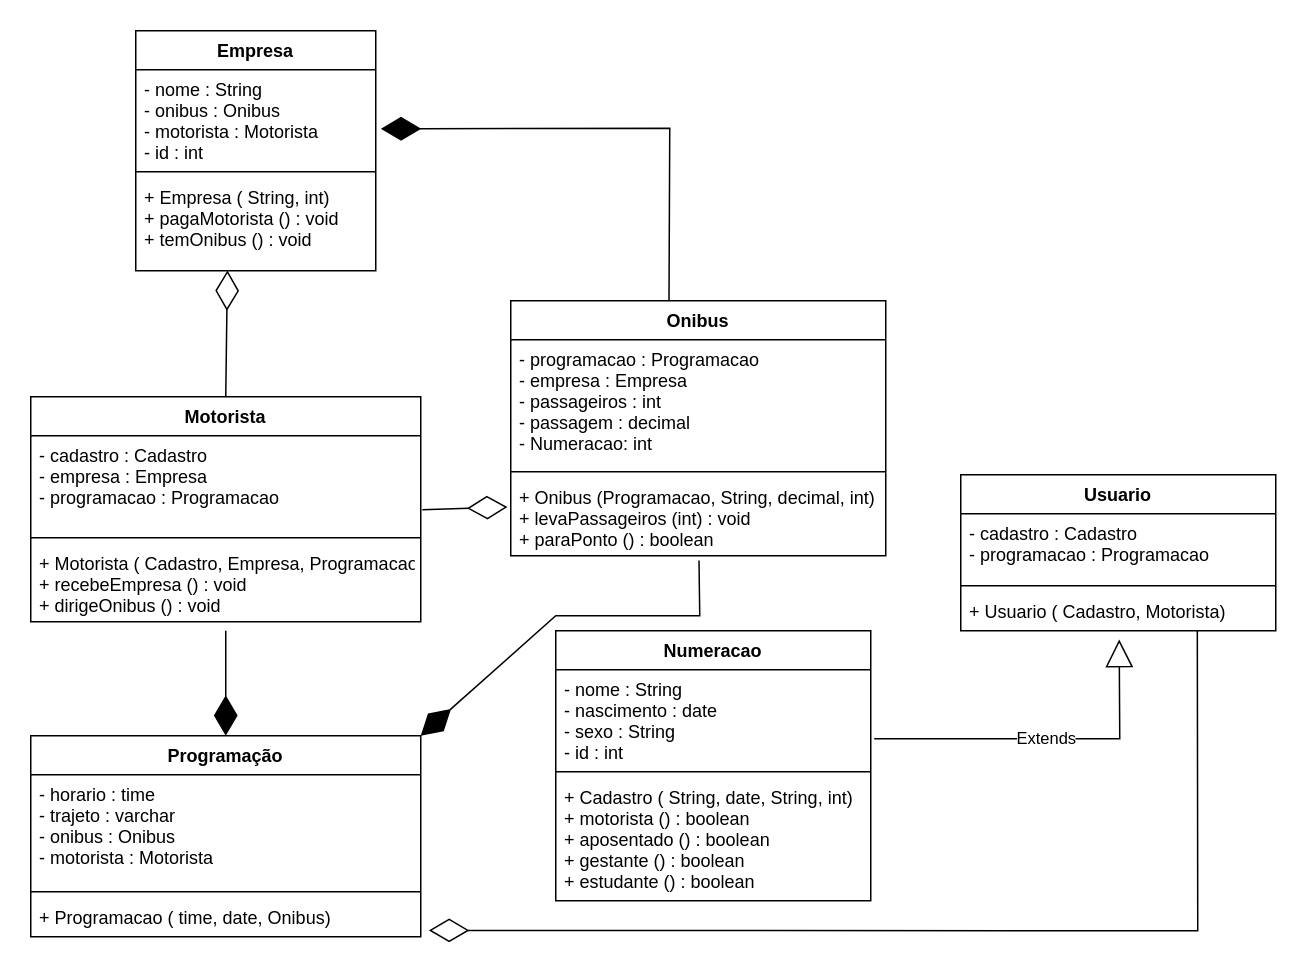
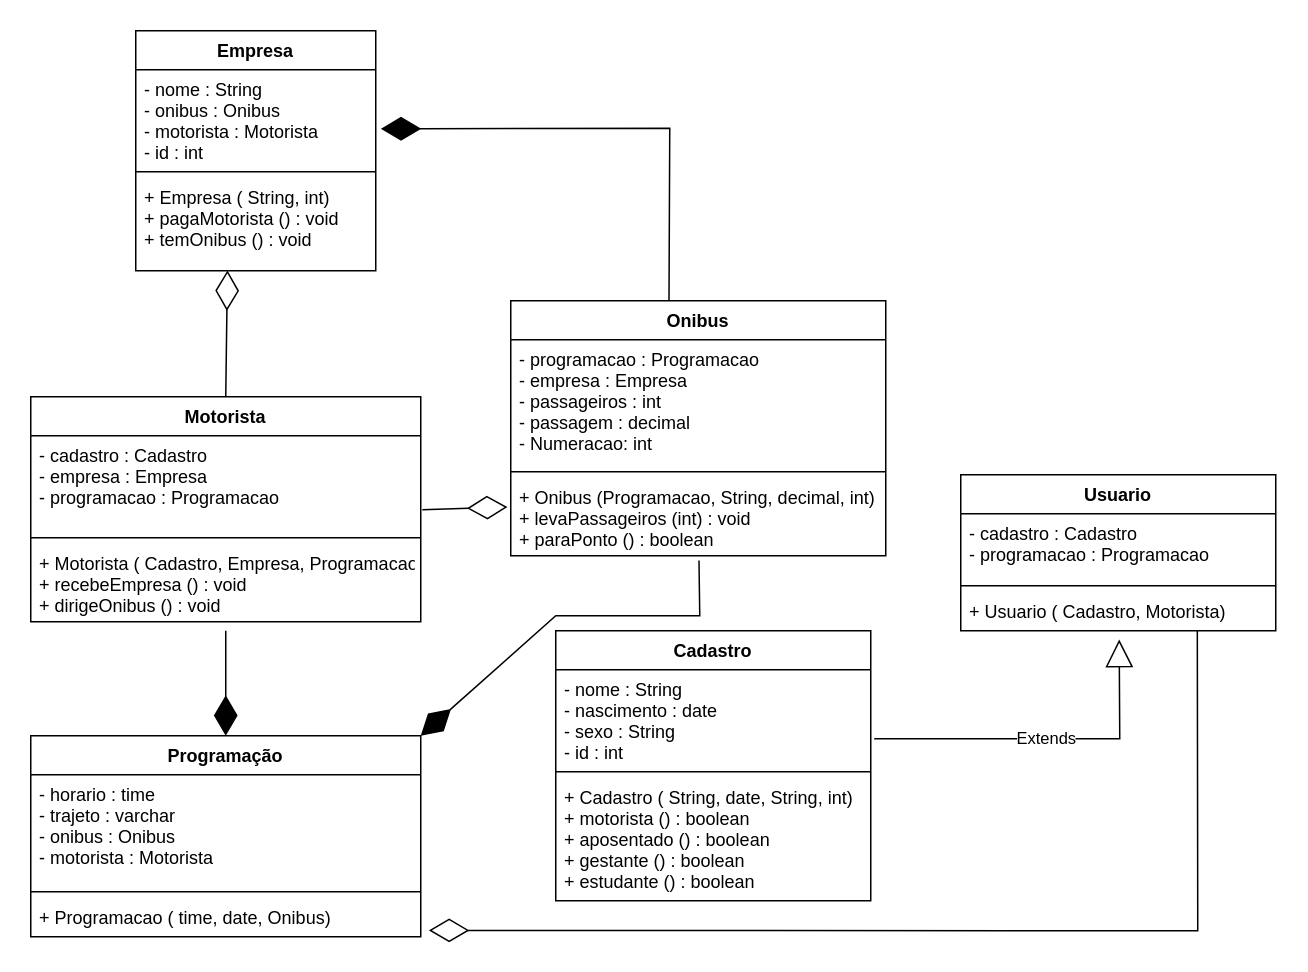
node "Numeracao": label "Numeracao" -> "Cadastro"
